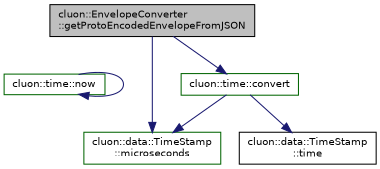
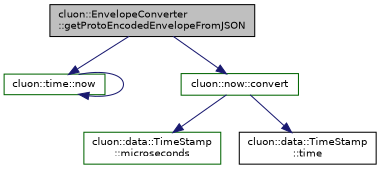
edge "cluon::EnvelopeConverter ::getProtoEncodedEnvelopeFromJSON" -> "cluon::data::TimeStamp ::microseconds": now "cluon::EnvelopeConverter ::getProtoEncodedEnvelopeFromJSON" -> "cluon::time::now"
node "cluon::time::convert": label "cluon::time::convert" -> "cluon::now::convert"
